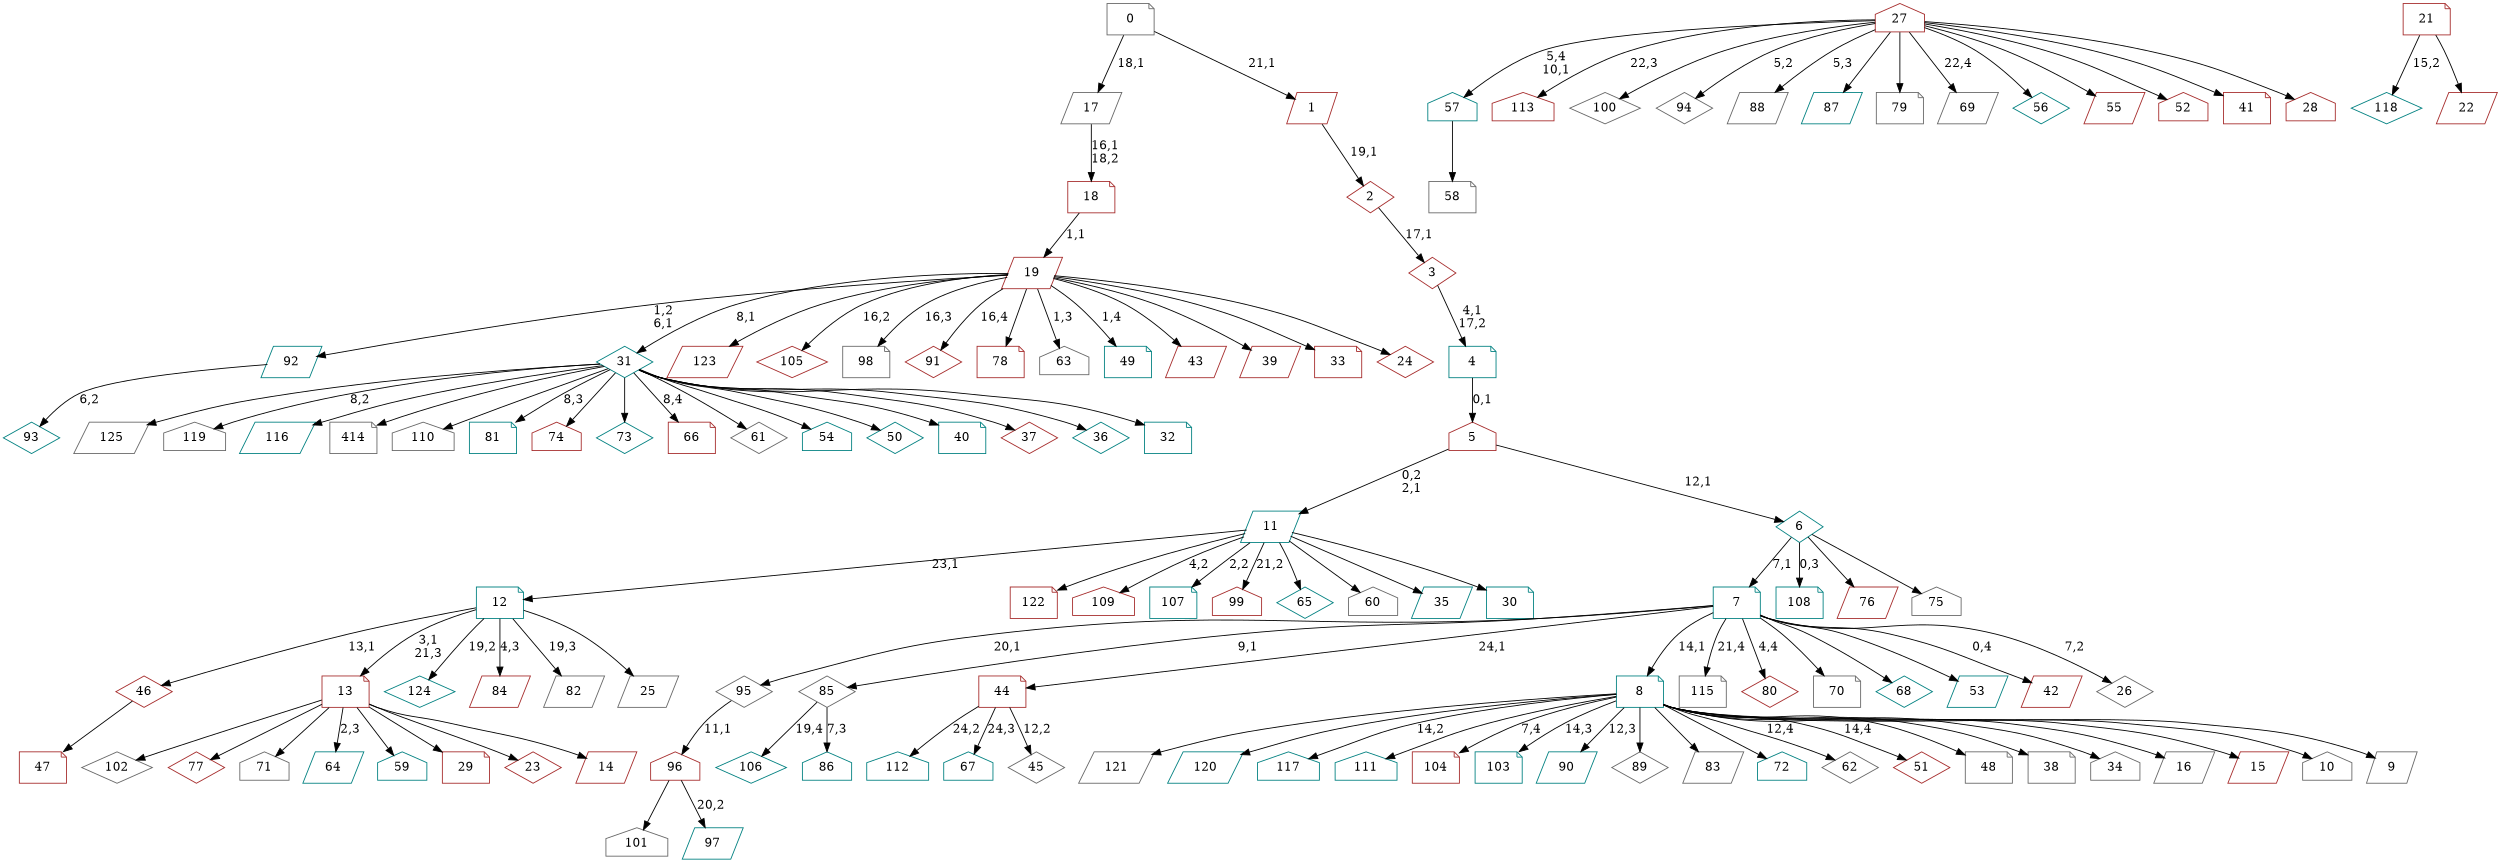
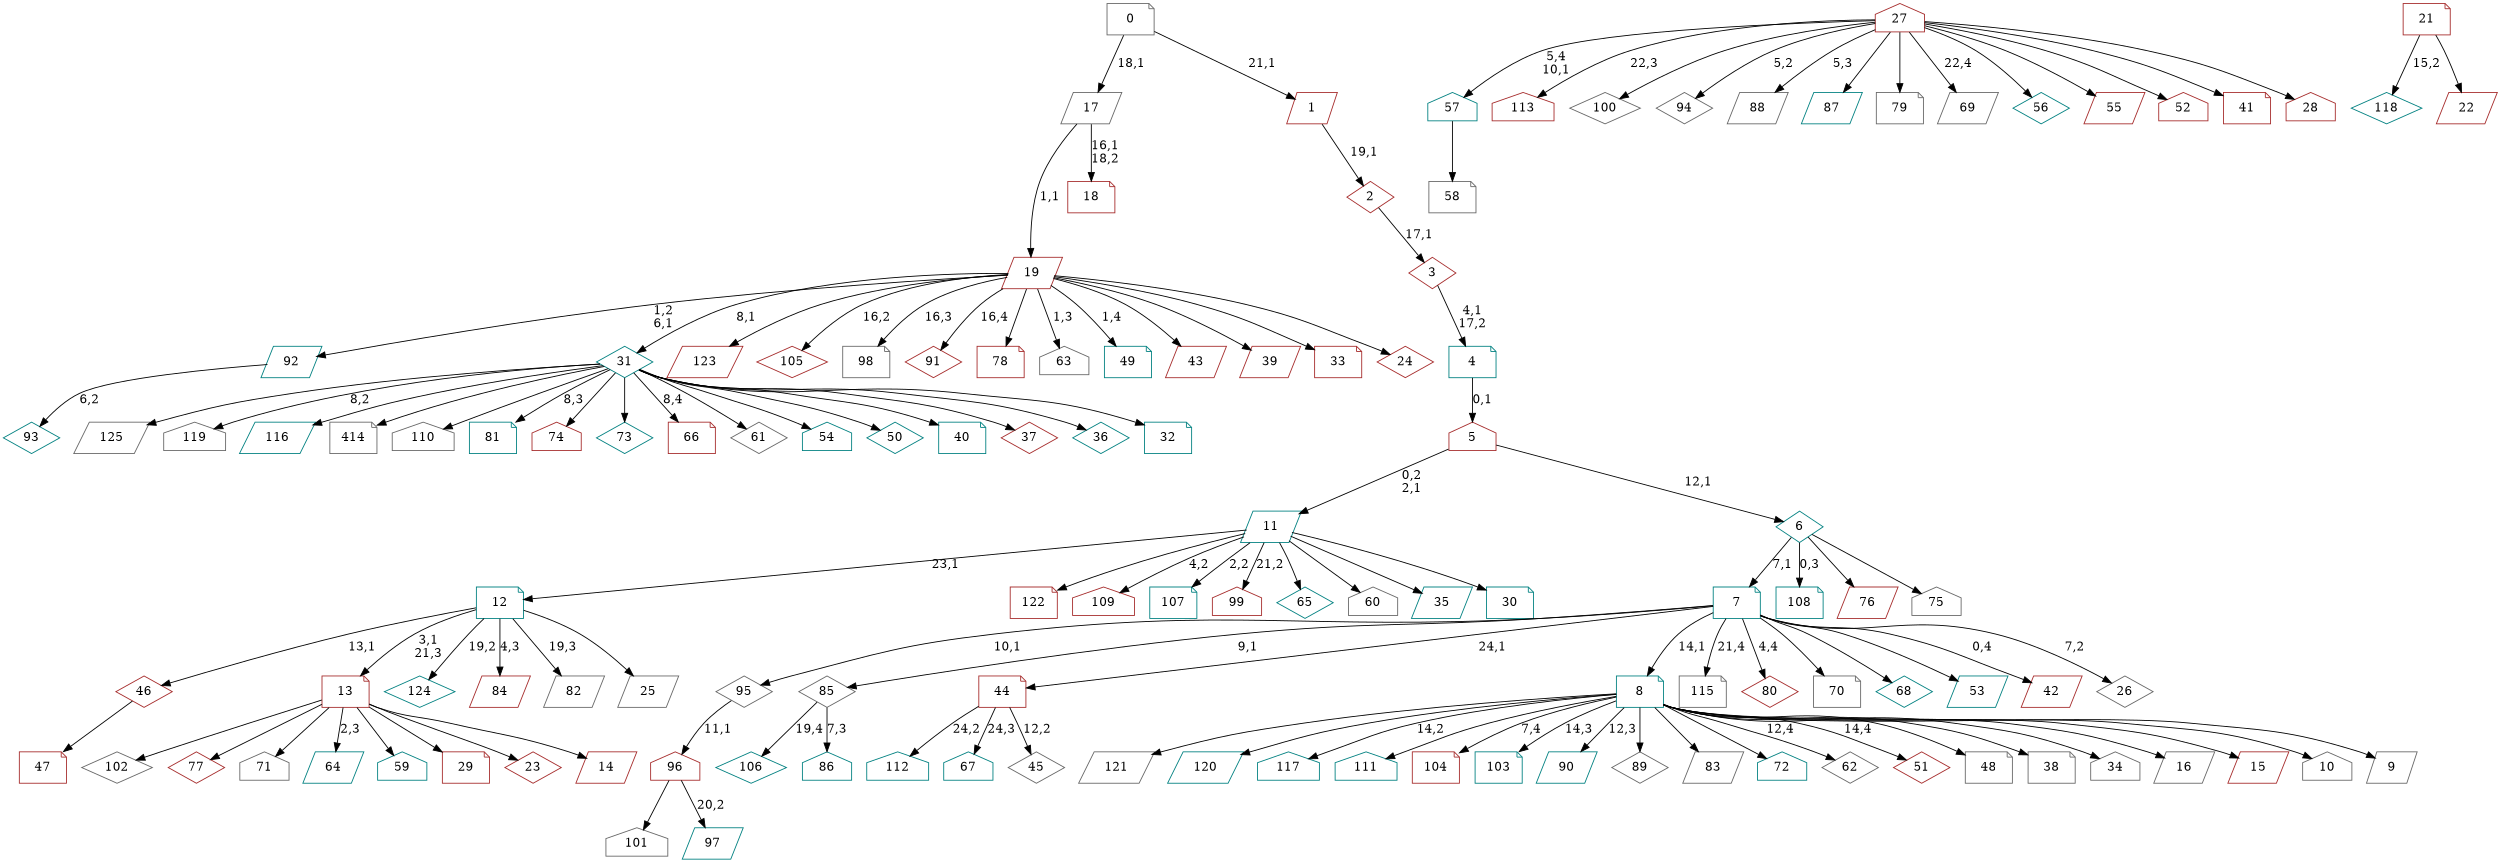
edge "18" -> "19": now "17" -> "19"
edge "7" -> "95": label "20,1" -> "10,1"
